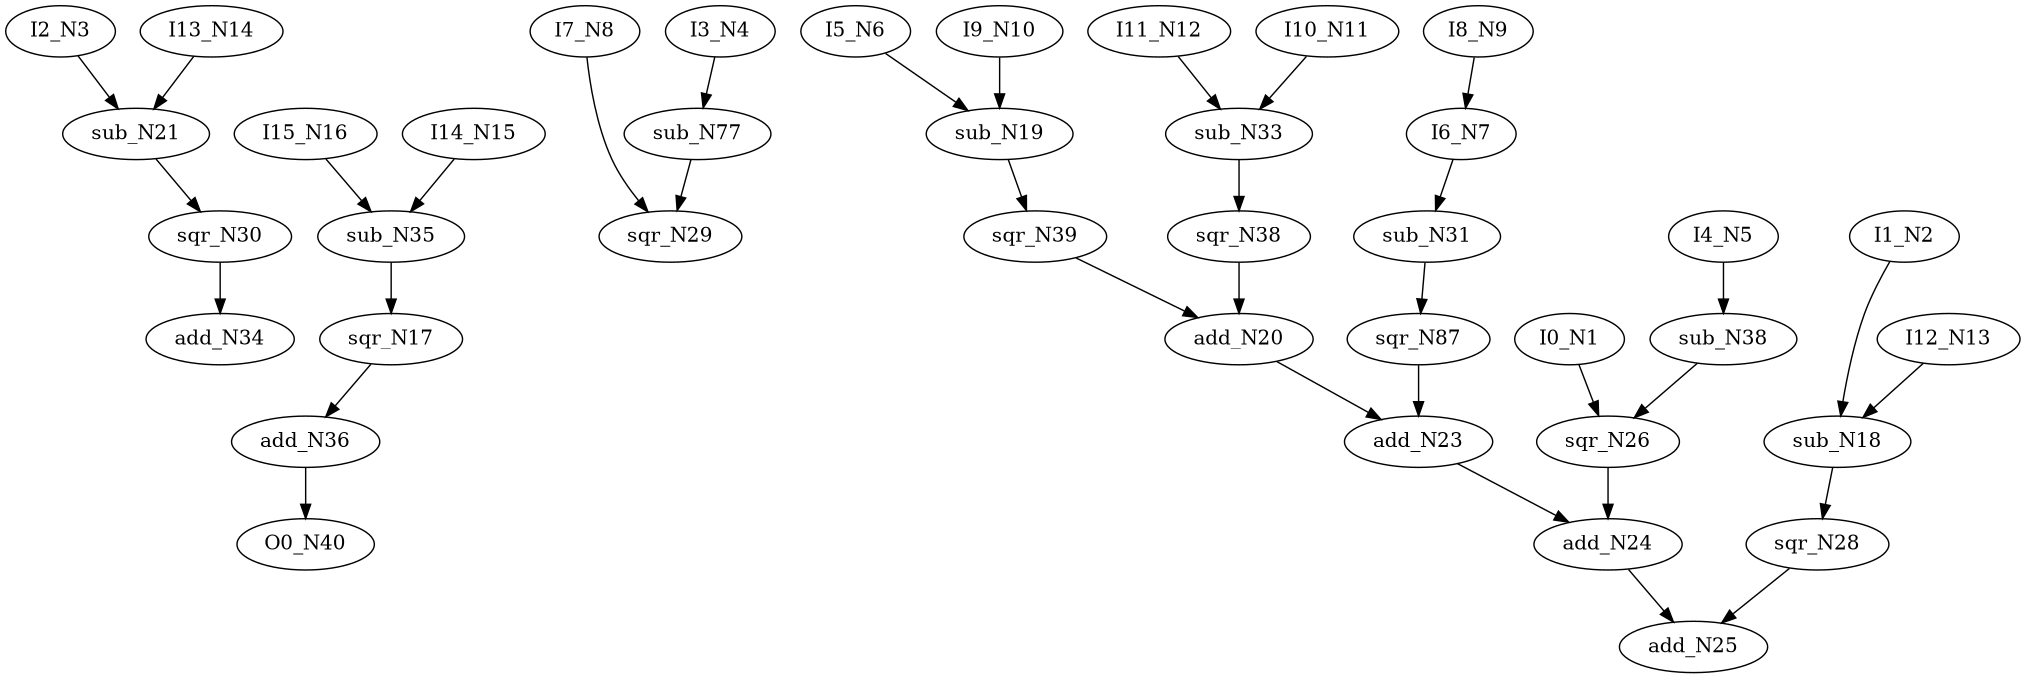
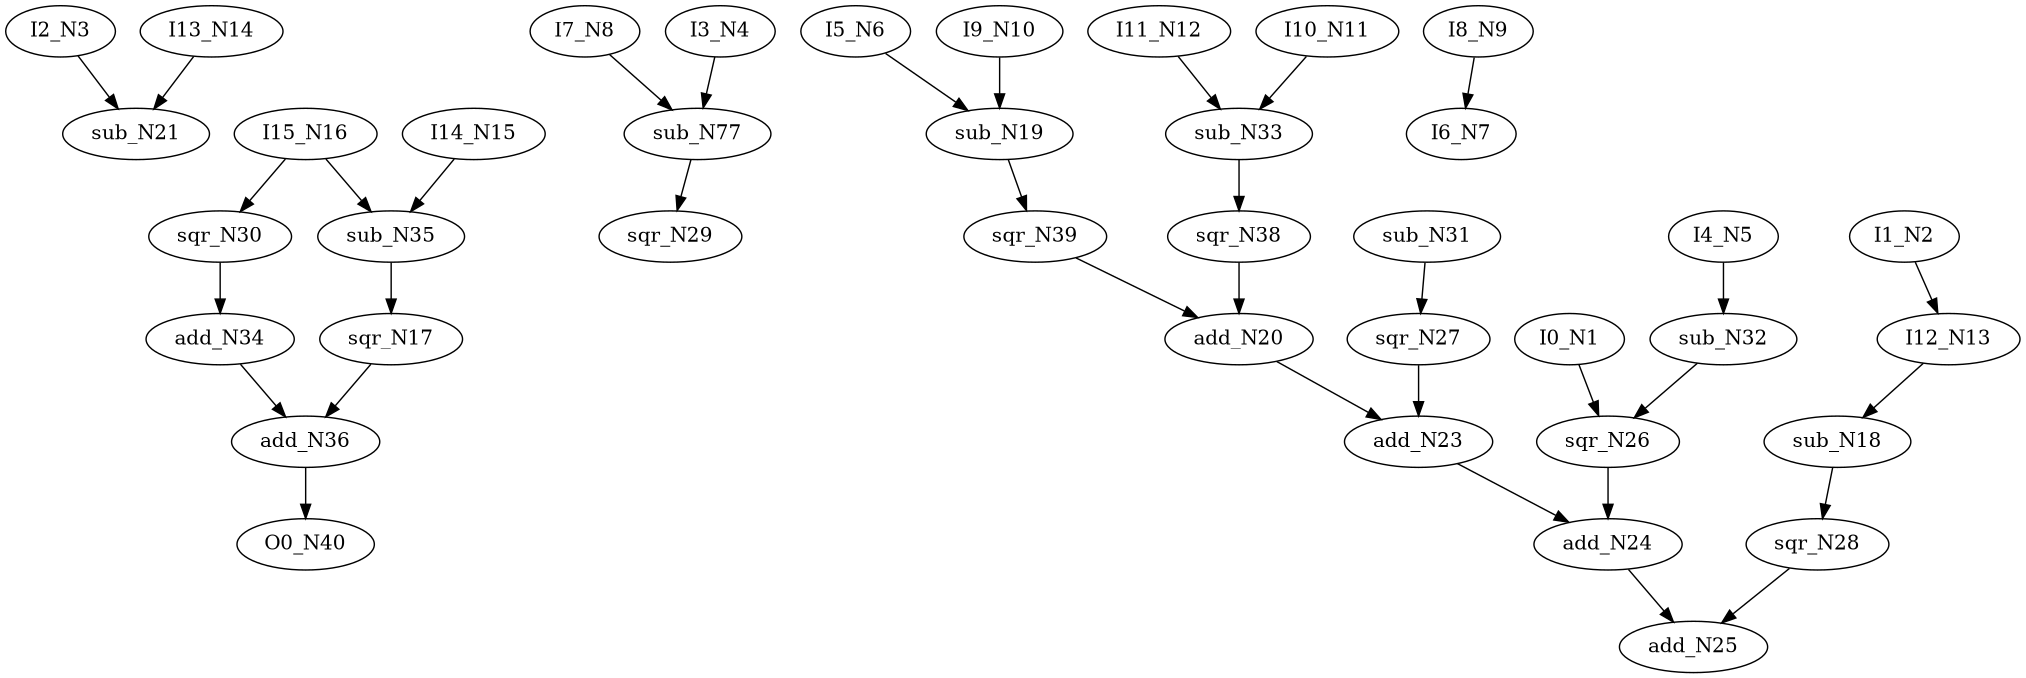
edge "I7_N8" -> "sqr_N29": now "I7_N8" -> "sub_N77"
edge "I6_N7" -> "sub_N31": removed
edge "sub_N21" -> "sqr_N30": now "I15_N16" -> "sqr_N30"
edge "I1_N2" -> "sub_N18": now "I1_N2" -> "I12_N13"
node "sqr_N87": label "sqr_N87" -> "sqr_N27"
node "sub_N38": label "sub_N38" -> "sub_N32"
edge "add_N34" -> "add_N36": added
